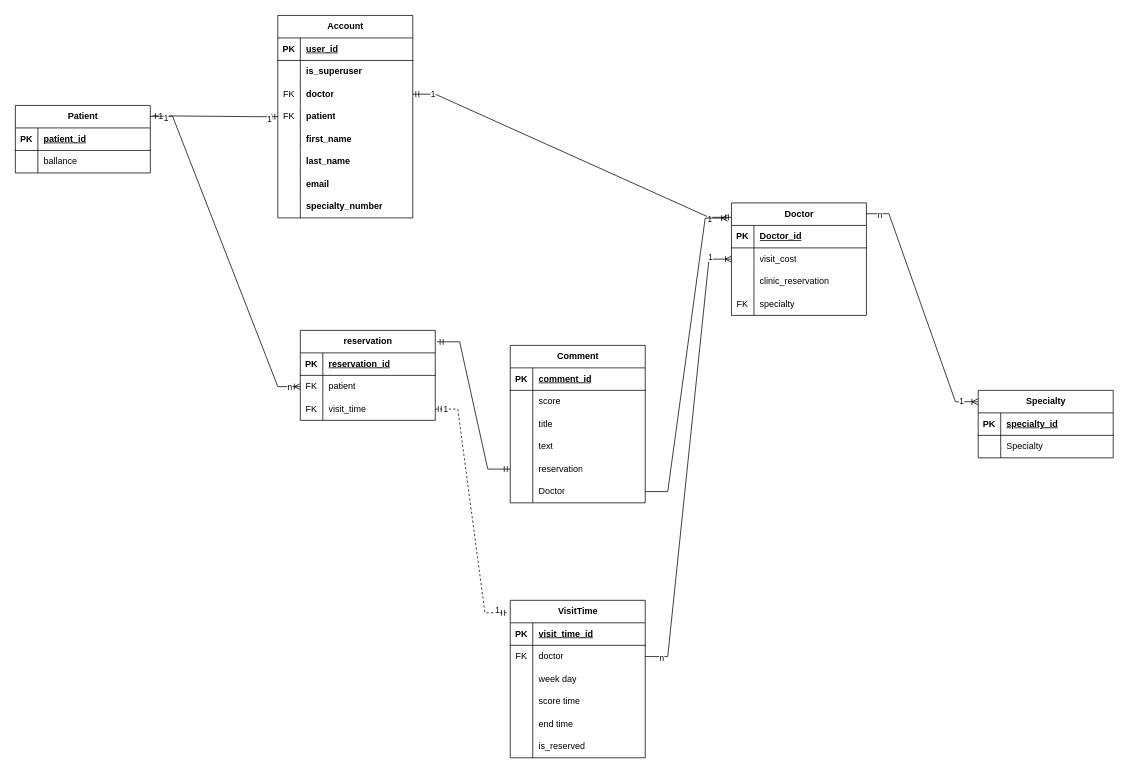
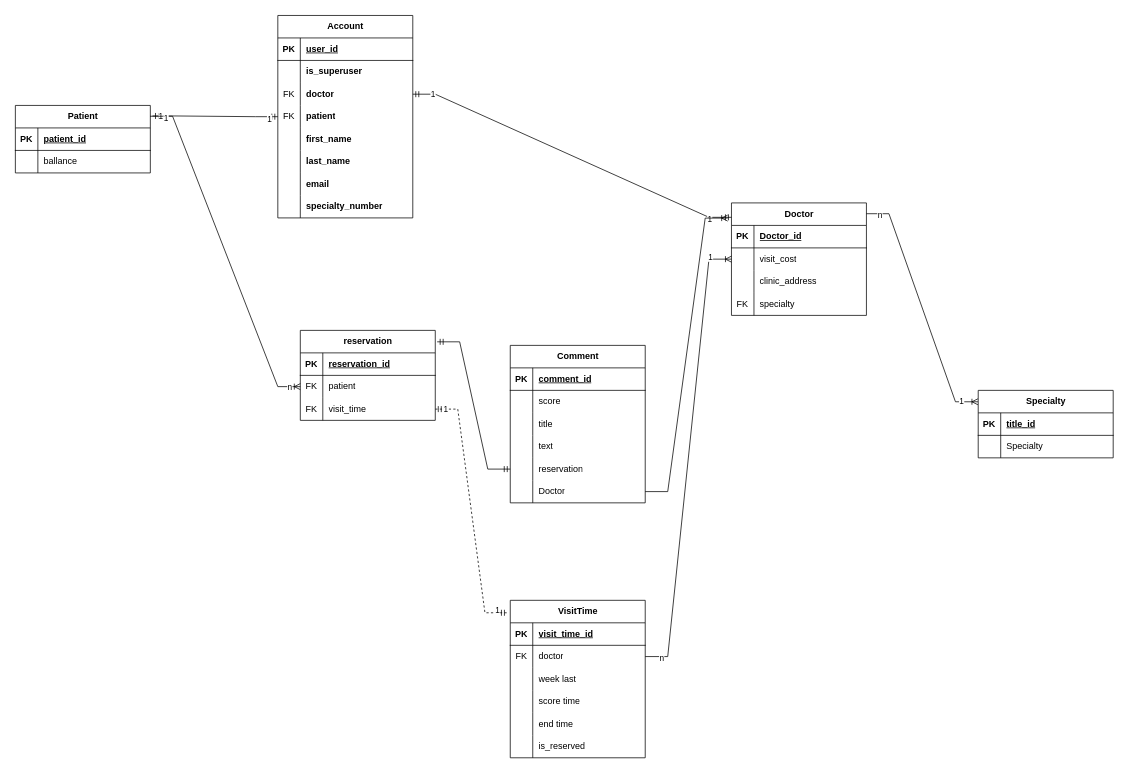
node "clinic_reservation": label "clinic_reservation" -> "clinic_address"
node "specialty_id": label "specialty_id" -> "title_id"
node "week day": label "week day" -> "week last"
